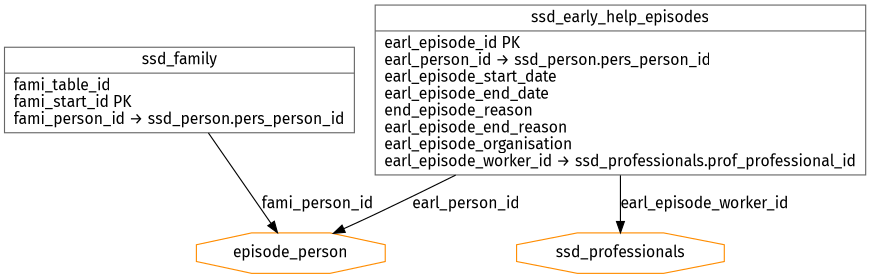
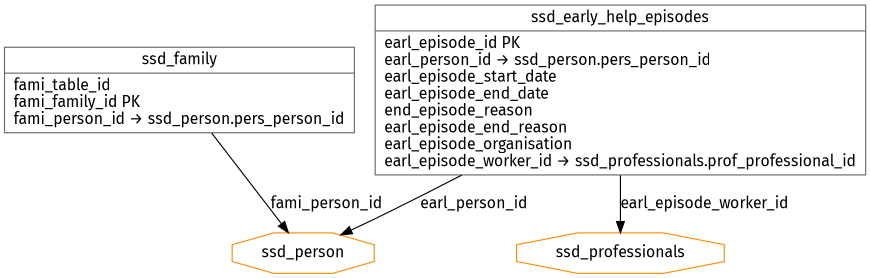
node "ssd_family": text "fami_start_id PK" -> "fami_family_id PK"
node "episode_person": label "episode_person" -> "ssd_person"
